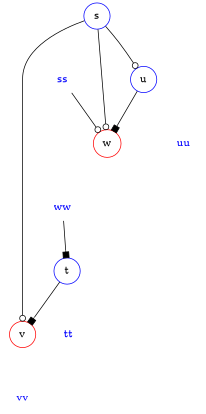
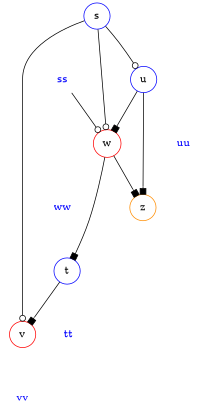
node "z": added
edge "ww" -> "t": now "w" -> "t"
